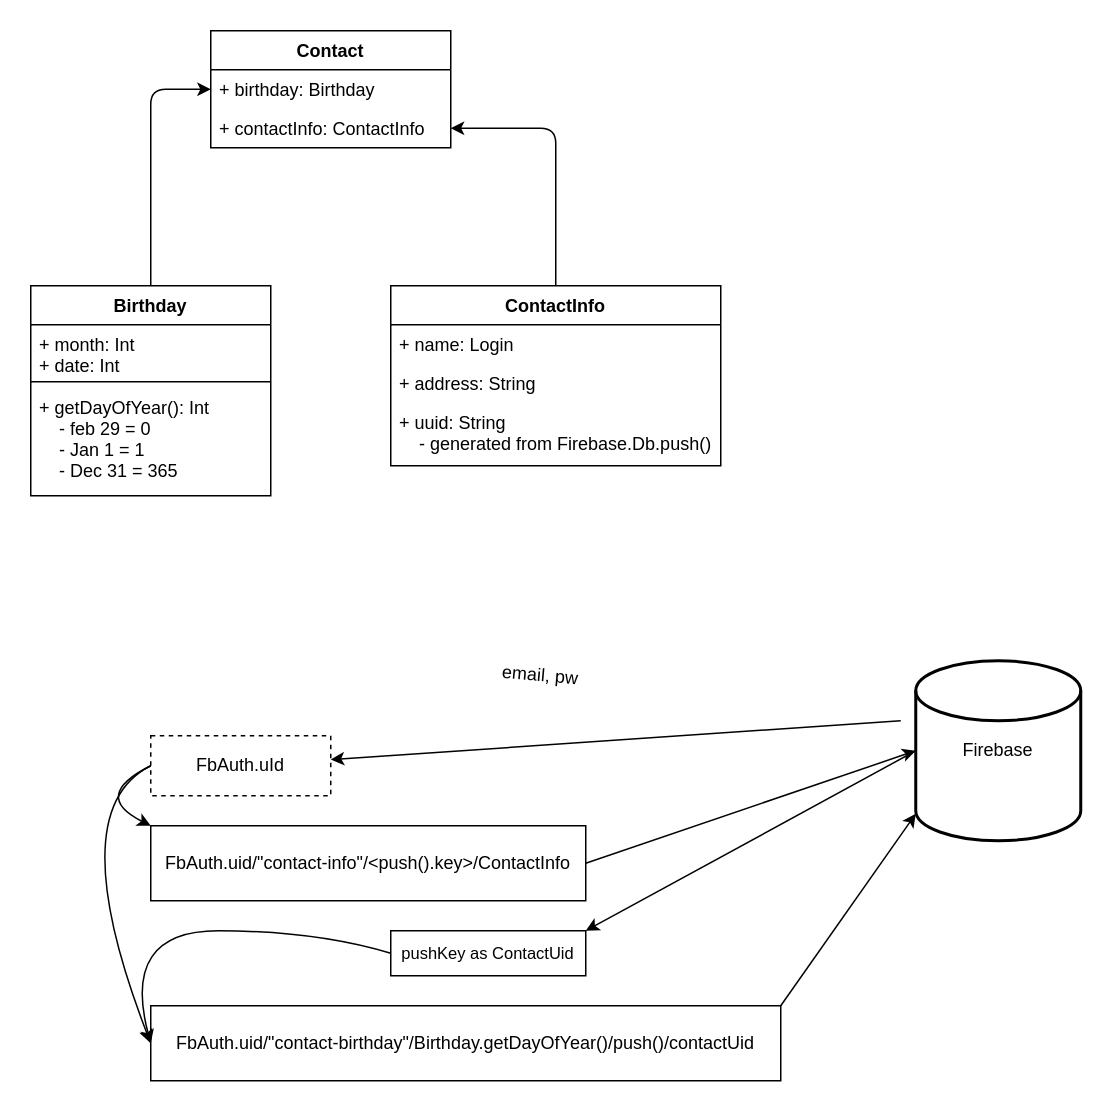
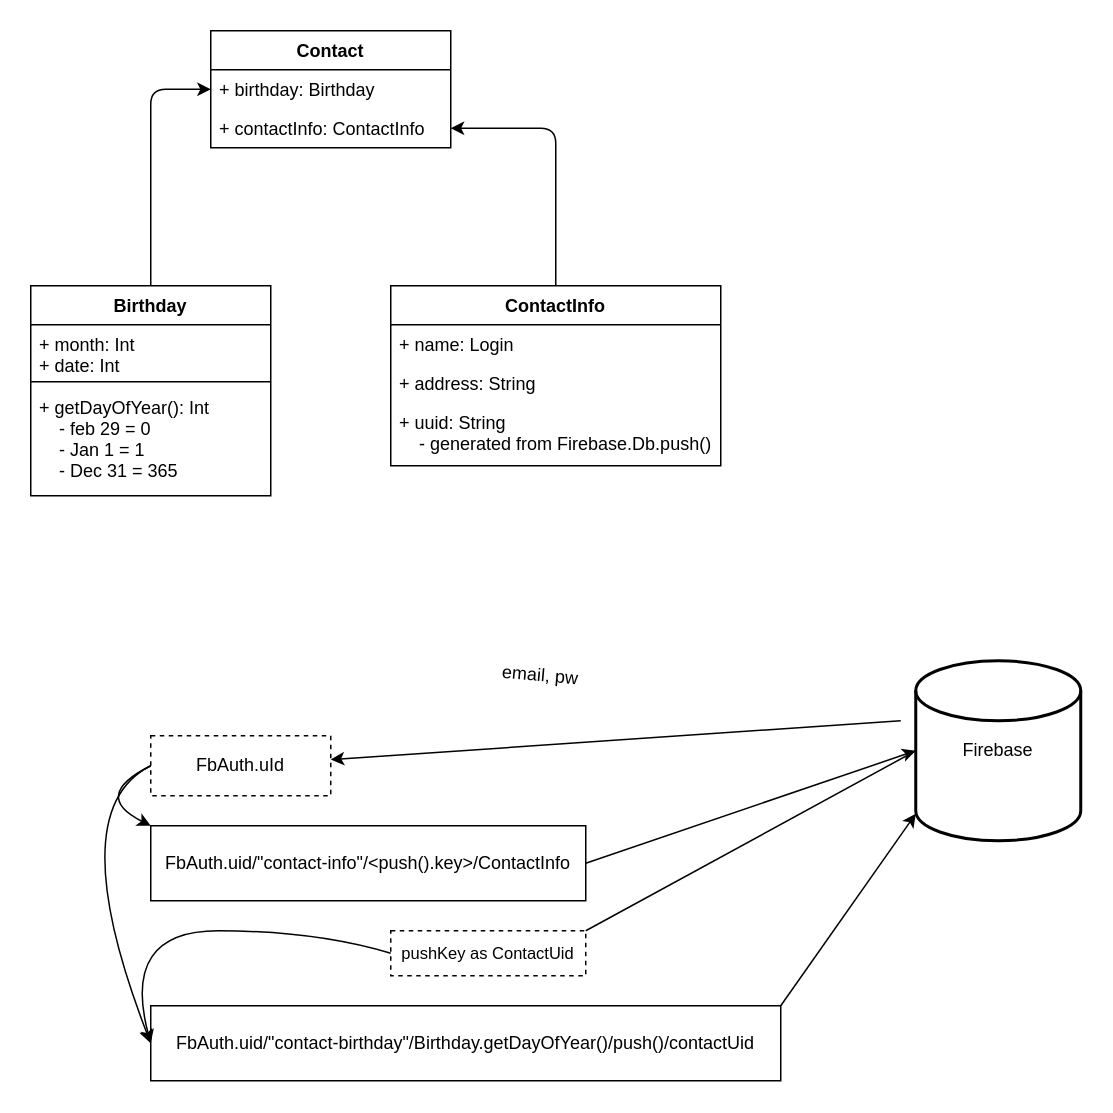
edge "Firebase" -> "pushKey as ContactUid": arrowhead classic -> none
node "pushKey as ContactUid": style solid -> dashed
